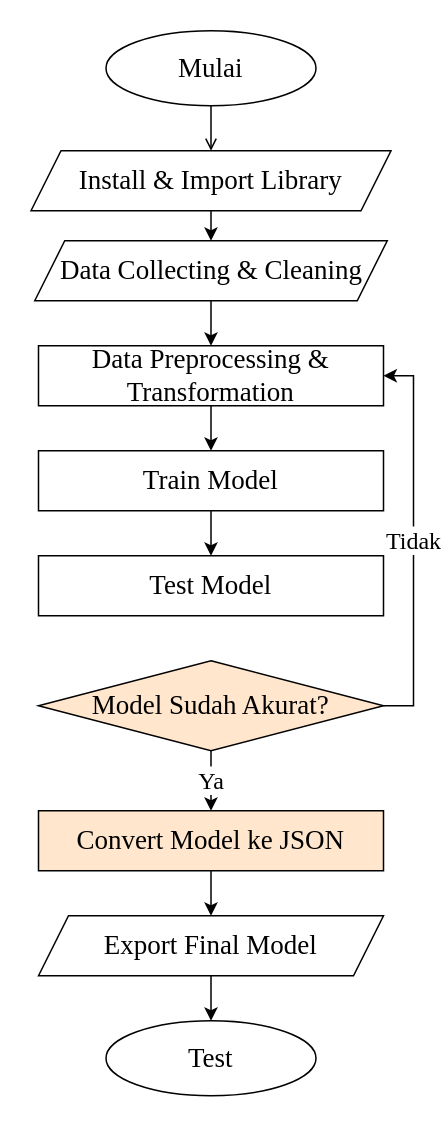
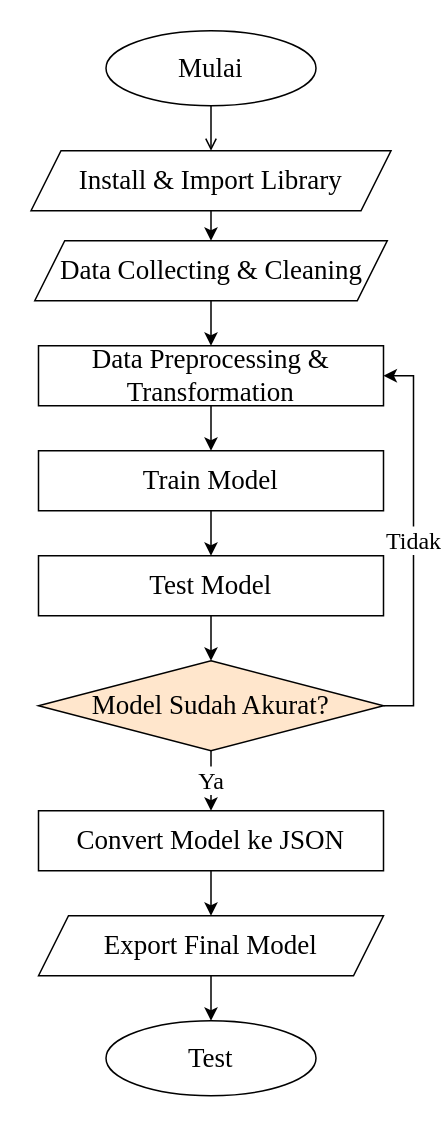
edge "Test Model" -> "Model Sudah Akurat?": added
node "Convert Model ke JSON": fillcolor #ffe6cc -> #ffffff
